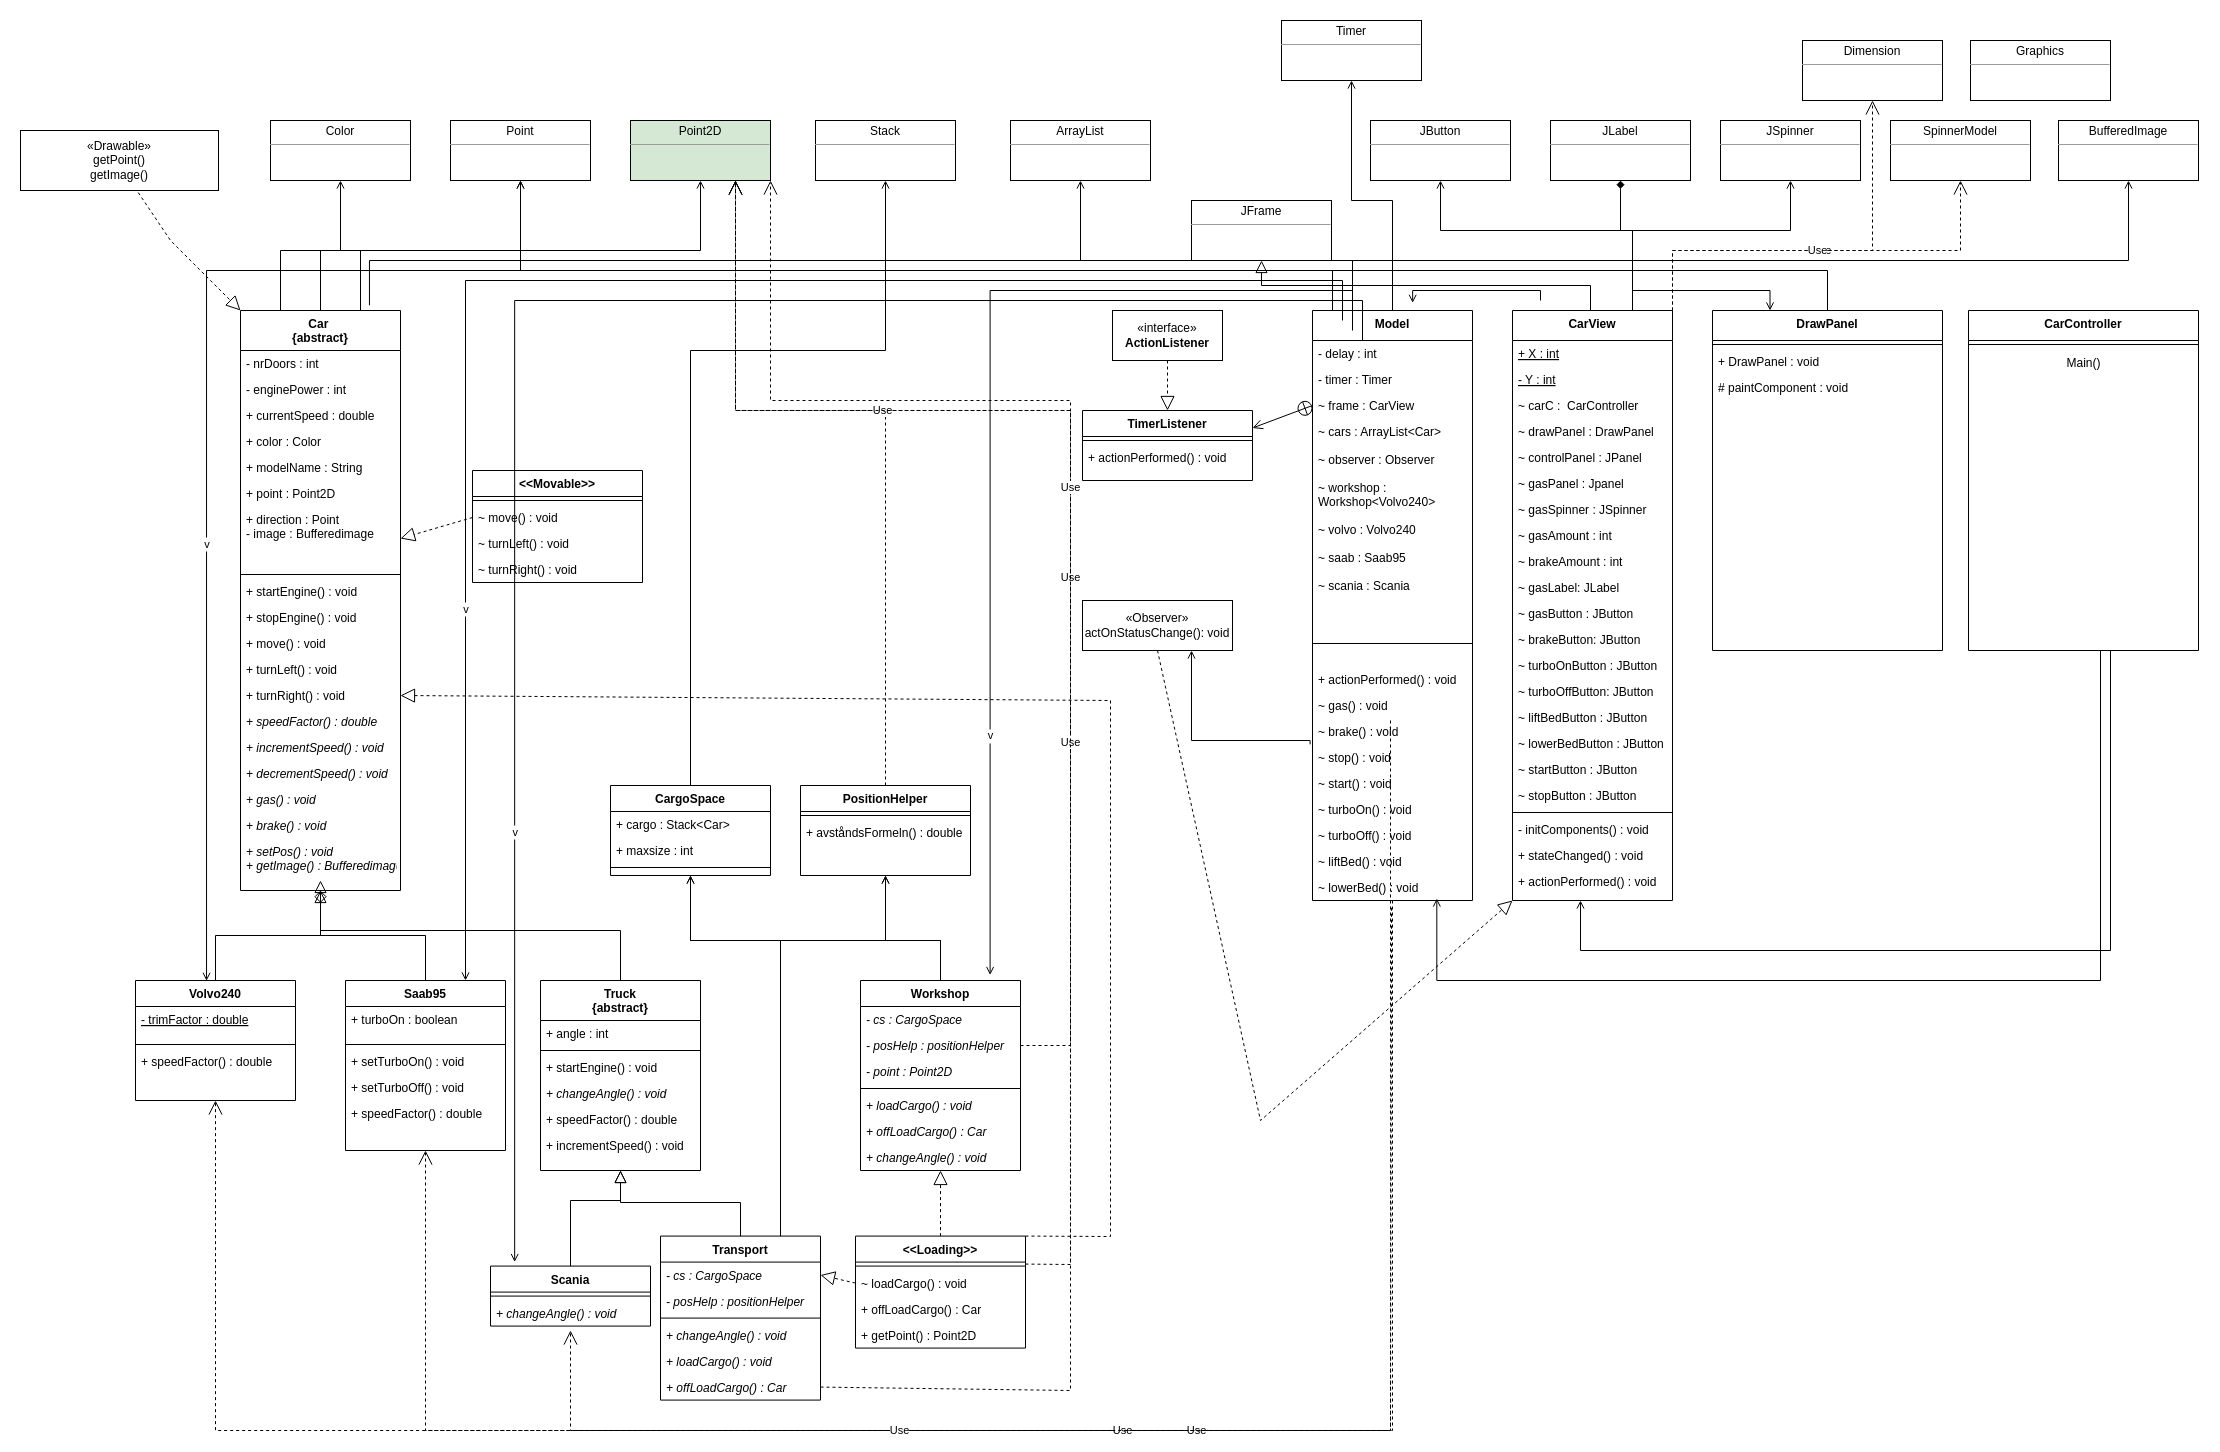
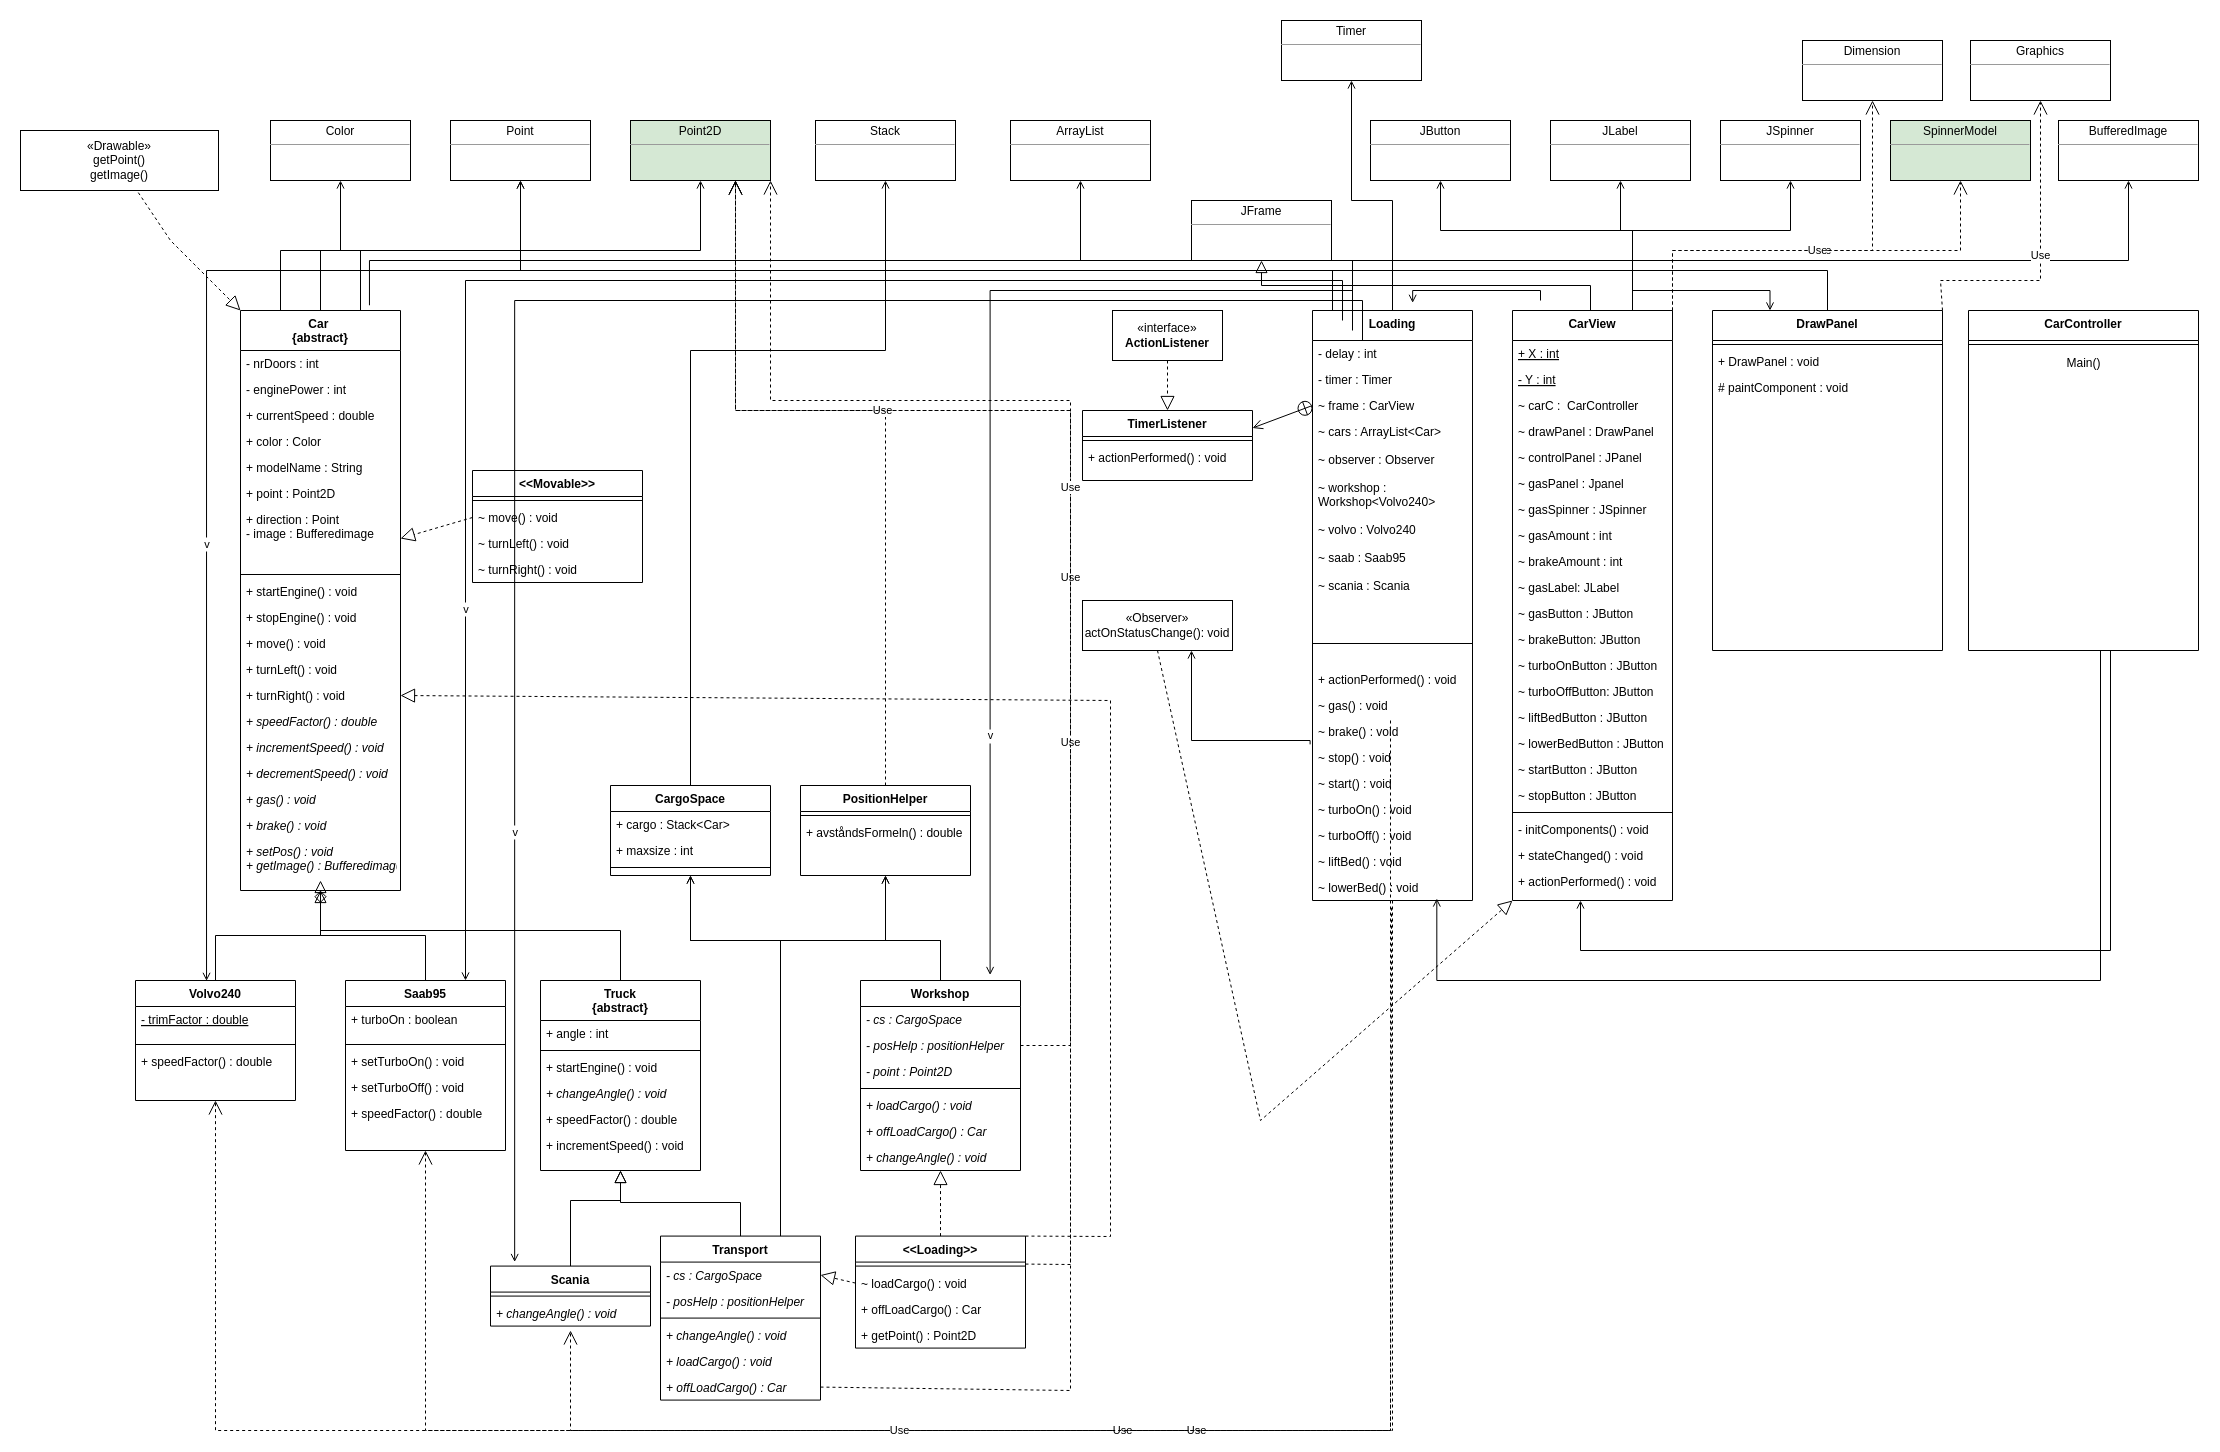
node "SpinnerModel": fillcolor #ffffff -> #d5e8d4
edge "CarView" -> "JLabel": arrowhead diamond -> open
edge "DrawPanel" -> "Graphics": added, label "Use"
node "Model": label "Model" -> "Loading"
